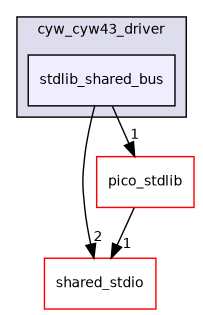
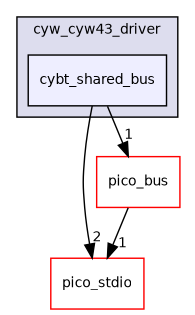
node "stdlib_shared_bus": label "stdlib_shared_bus" -> "cybt_shared_bus"
node "pico_stdlib": label "pico_stdlib" -> "pico_bus"
node "shared_stdio": label "shared_stdio" -> "pico_stdio"
